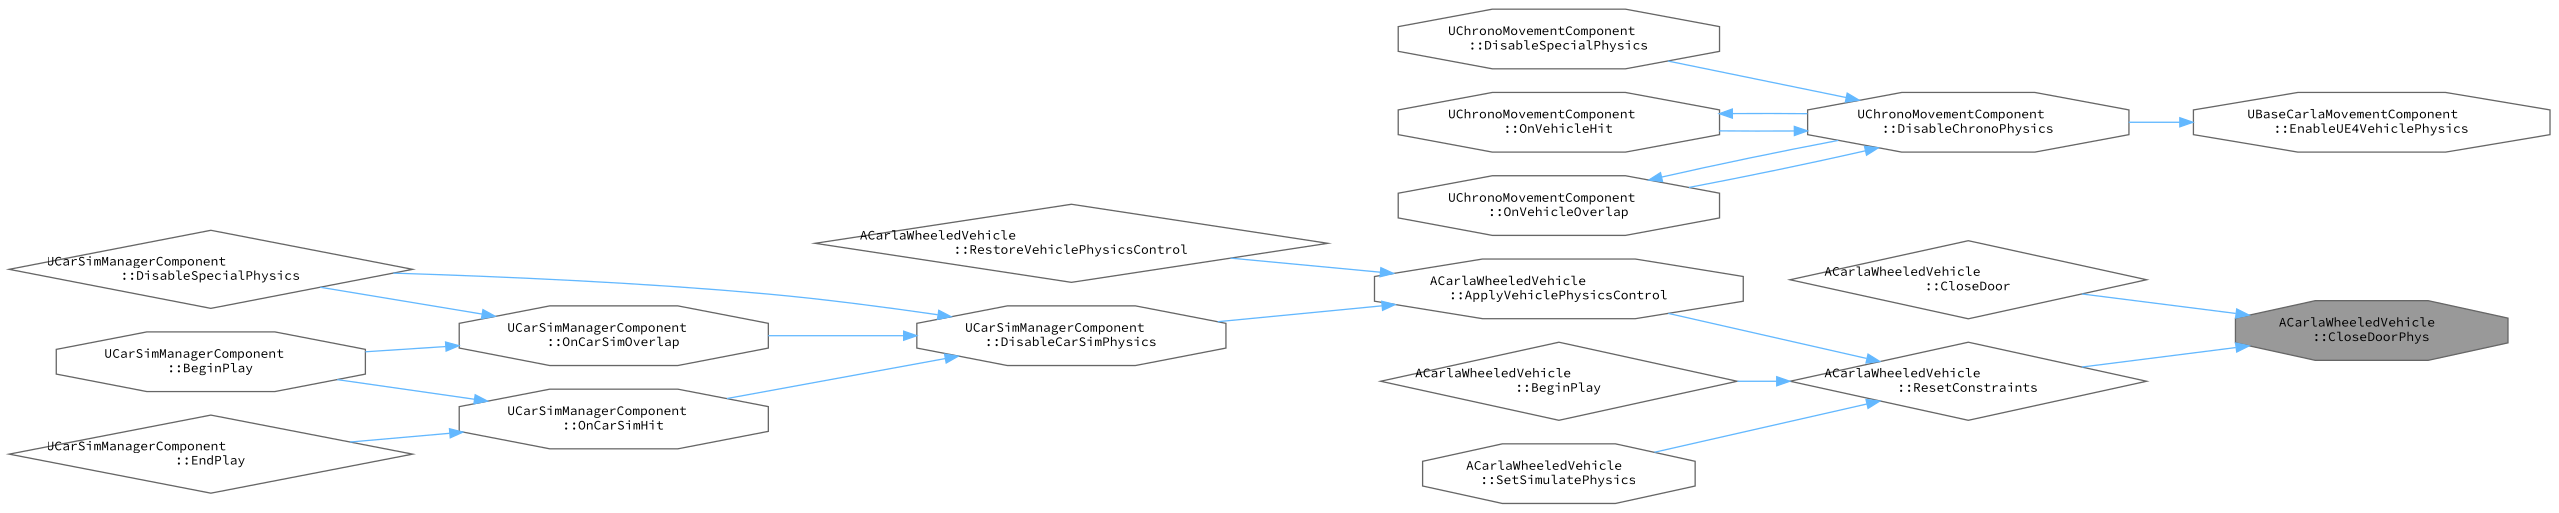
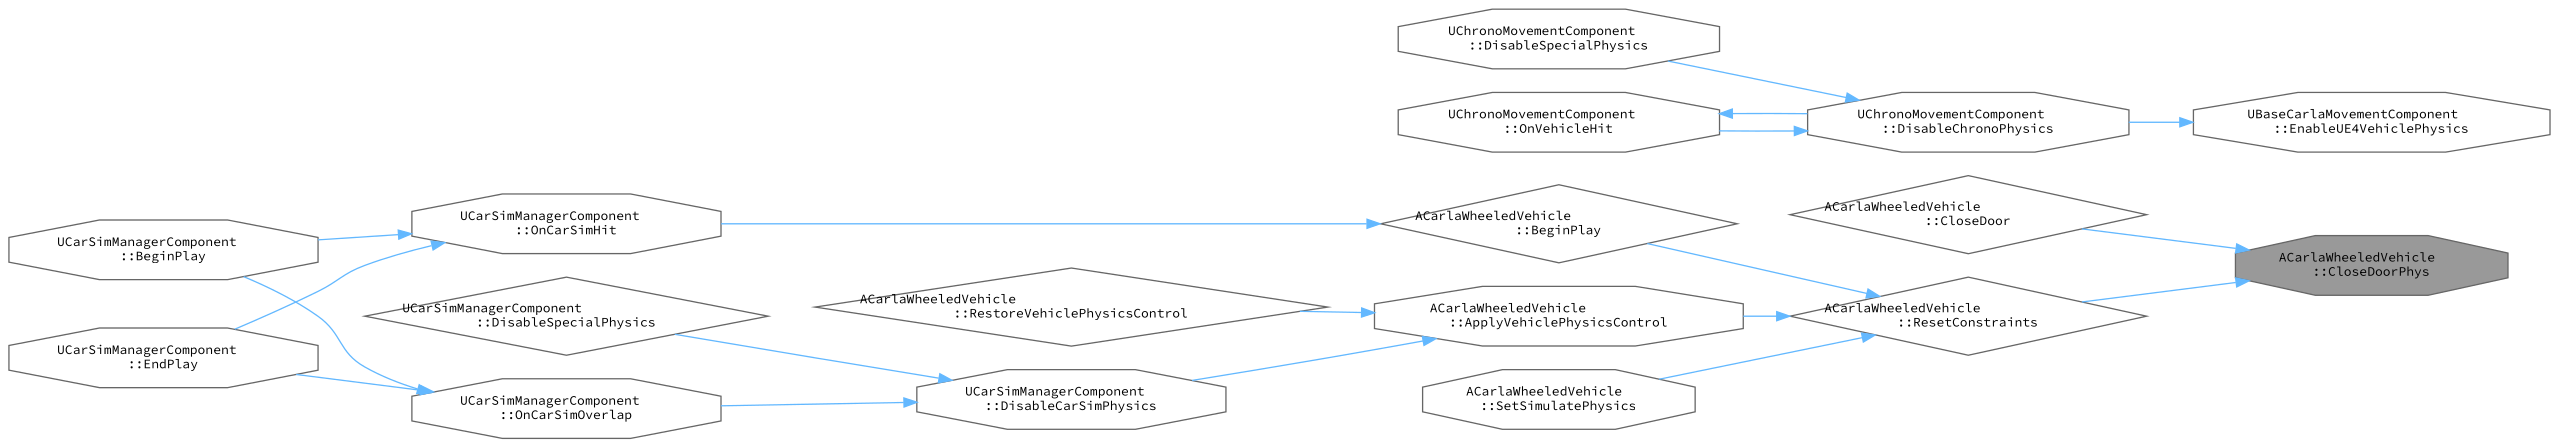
node "UChronoMovementComponent ::OnVehicleOverlap": removed
edge "UCarSimManagerComponent ::DisableSpecialPhysics" -> "UCarSimManagerComponent ::OnCarSimOverlap": now "UCarSimManagerComponent ::EndPlay" -> "UCarSimManagerComponent ::OnCarSimOverlap"
edge "UCarSimManagerComponent ::OnCarSimHit" -> "UCarSimManagerComponent ::DisableCarSimPhysics": now "UCarSimManagerComponent ::OnCarSimHit" -> "ACarlaWheeledVehicle ::BeginPlay"
node "UCarSimManagerComponent ::EndPlay": shape diamond -> octagon
